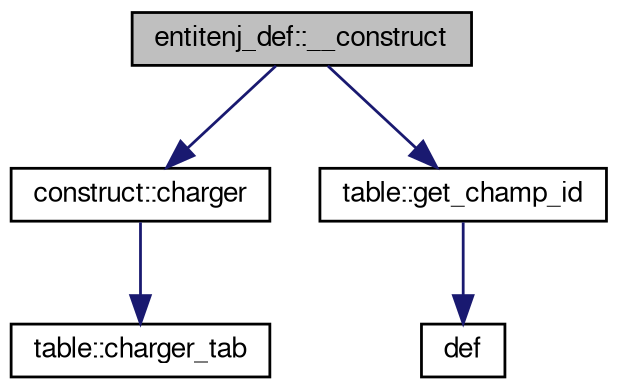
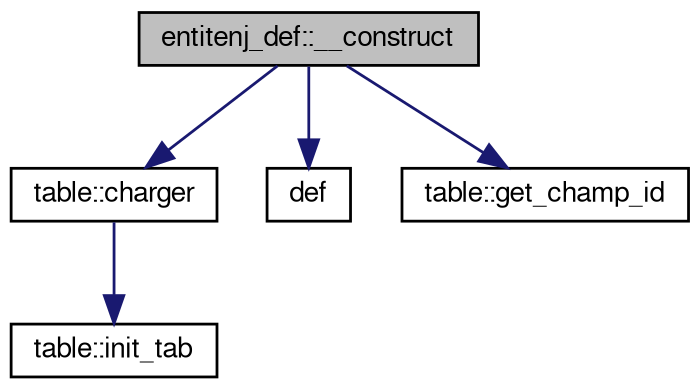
node "construct::charger": label "construct::charger" -> "table::charger"
edge "table::get_champ_id" -> "def": now "entitenj_def::__construct" -> "def"
node "table::charger_tab": label "table::charger_tab" -> "table::init_tab"
